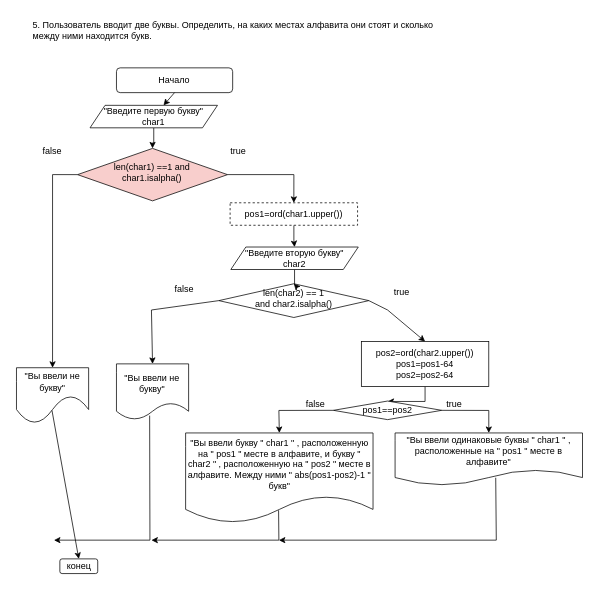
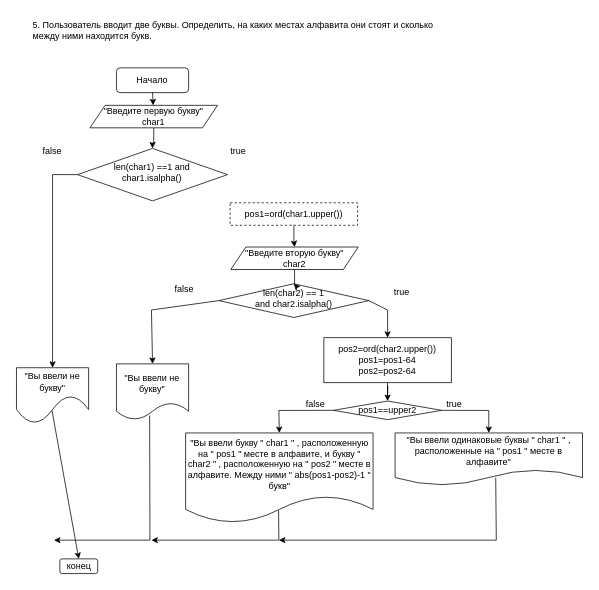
node "Начало": size 116x25 -> 72x25
node "len(char1) ==1 and char1.isalpha()": fillcolor #f8cecc -> #ffffff
edge "len(char1) ==1 and char1.isalpha()" -> "pos1=ord(char1.upper())": removed
node "pos2=ord(char2.upper()) pos1=pos1-64 pos2=pos2-64": moved (425, 364) -> (387, 360)
node "pos1==pos2": label "pos1==pos2" -> "pos1==upper2"
